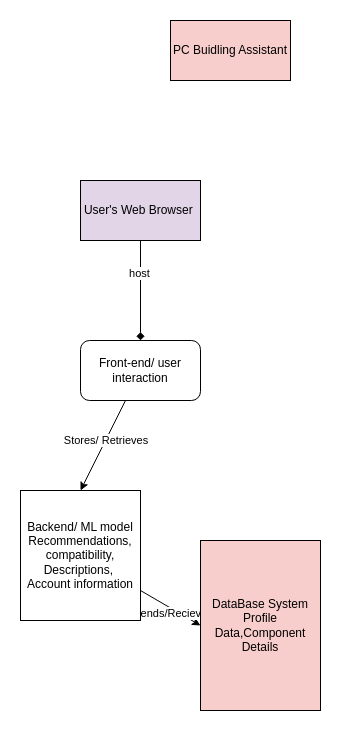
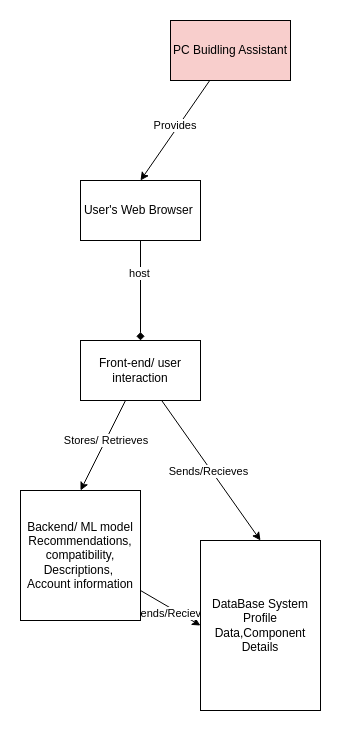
edge "PC Buidling Assistant" -> "User's Web Browser": added, label "Provides"
node "User's Web Browser": fillcolor #e1d5e7 -> #ffffff
node "Front-end/ user interaction": shape rounded rectangle -> rectangle
edge "Front-end/ user interaction" -> "DataBase System Profile Data,Component Details": added, label "Sends/Recieves"
node "DataBase System Profile Data,Component Details": fillcolor #f8cecc -> #ffffff
